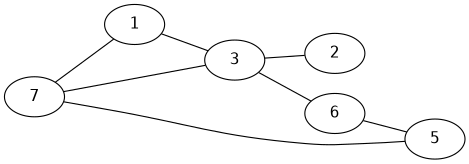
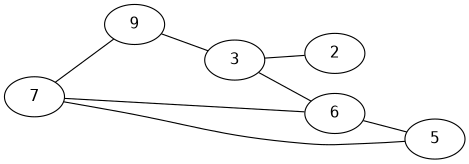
node "1": label "1" -> "9"
edge "3" -- "7": now "6" -- "7"
